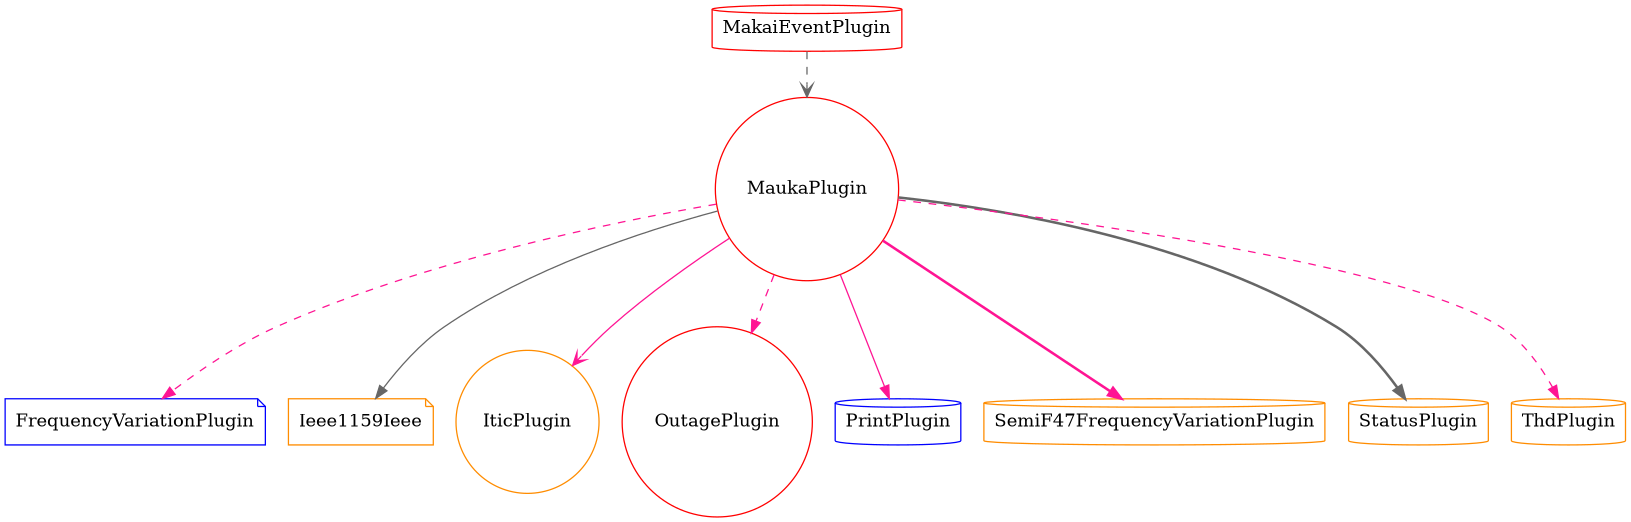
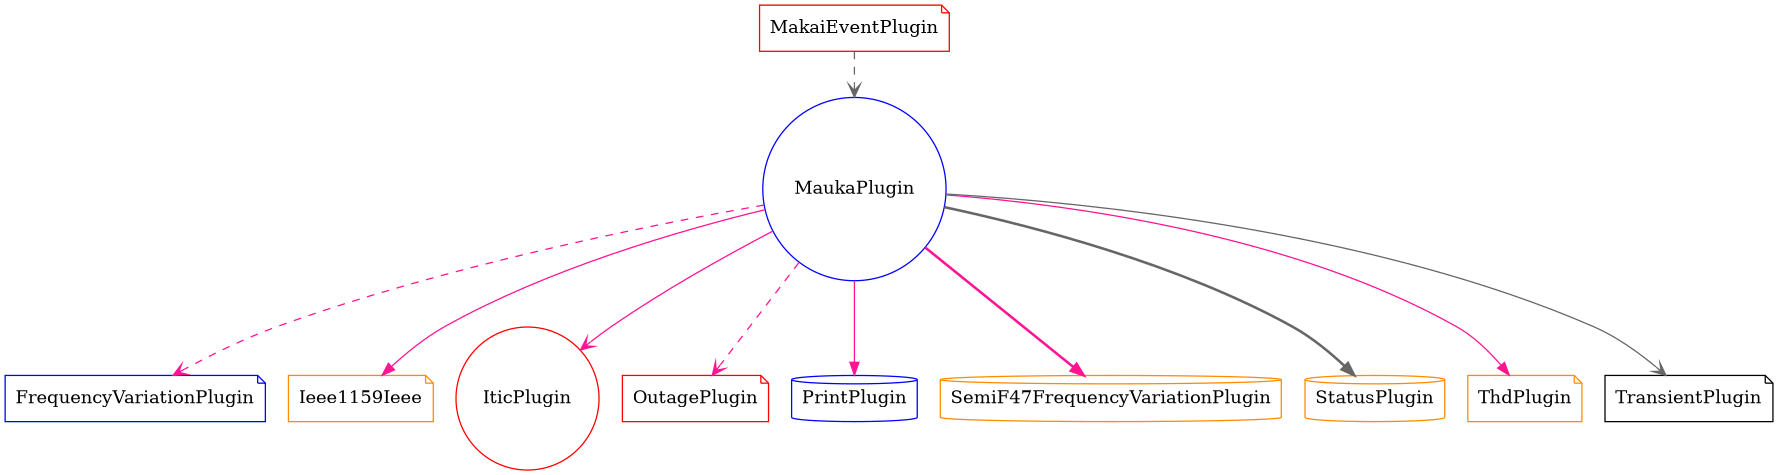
node "MakaiEventPlugin": shape cylinder -> note
node "MaukaPlugin": color red -> blue
edge "MaukaPlugin" -> "ThdPlugin": style dashed -> solid
edge "MaukaPlugin" -> "FrequencyVariationPlugin": arrowhead normal -> vee
edge "MaukaPlugin" -> "Ieee1159Ieee": color gray40 -> deeppink
edge "MaukaPlugin" -> "OutagePlugin": arrowhead normal -> vee
node "TransientPlugin": added
node "IticPlugin": color darkorange -> red
node "OutagePlugin": shape circle -> note
node "ThdPlugin": shape cylinder -> note
